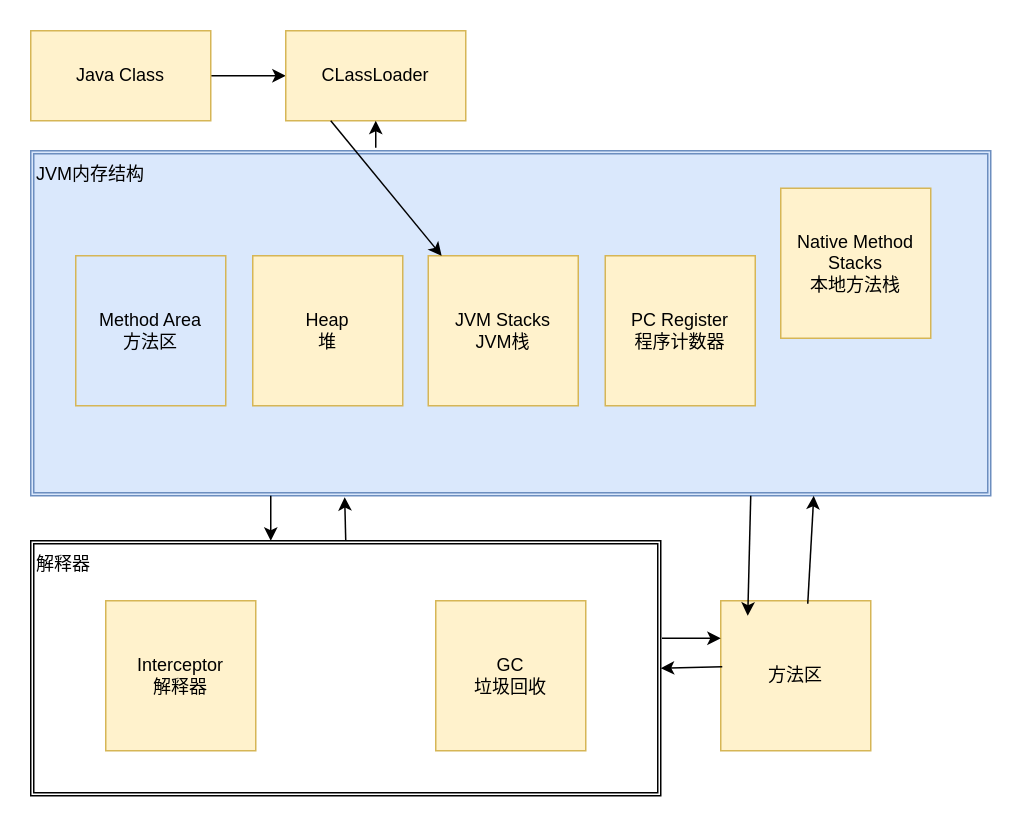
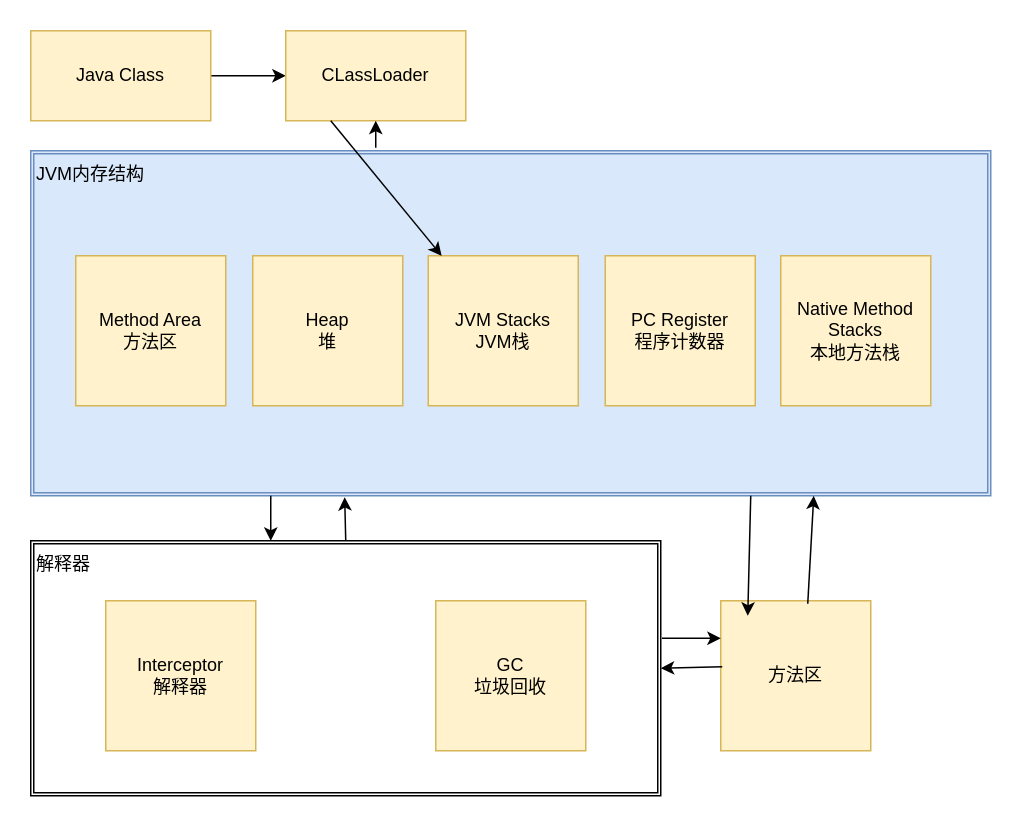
node "Native Method Stacks 本地方法栈": moved (856, 263) -> (856, 331)
node "Method Area 方法区": fillcolor #dae8fc -> #fff2cc
